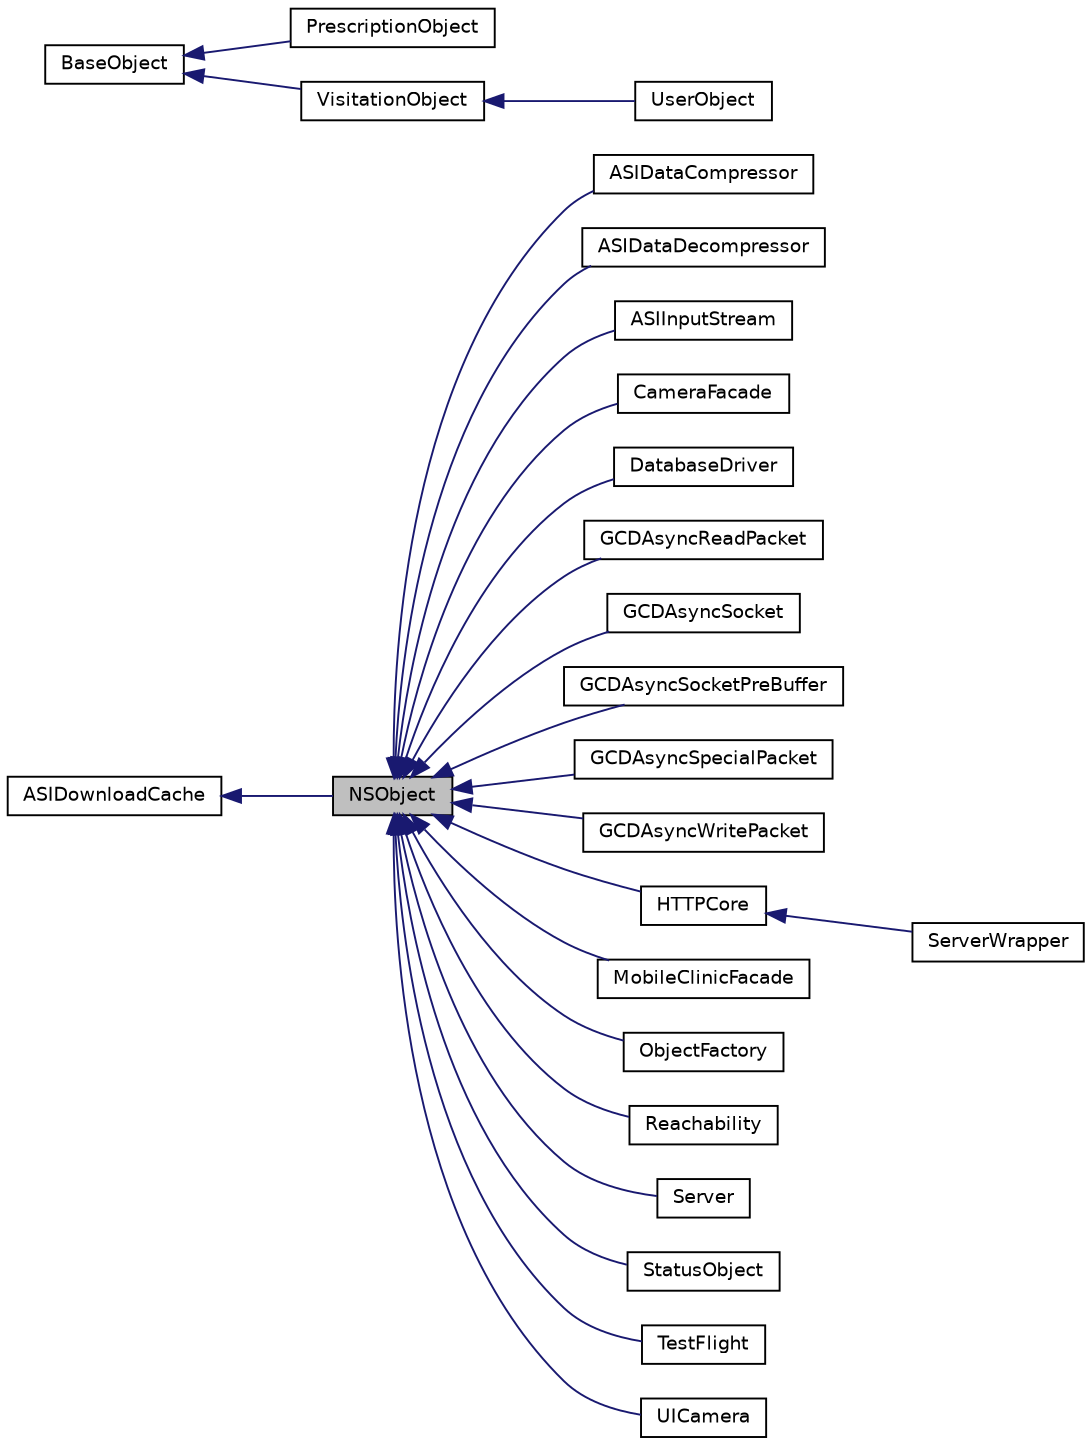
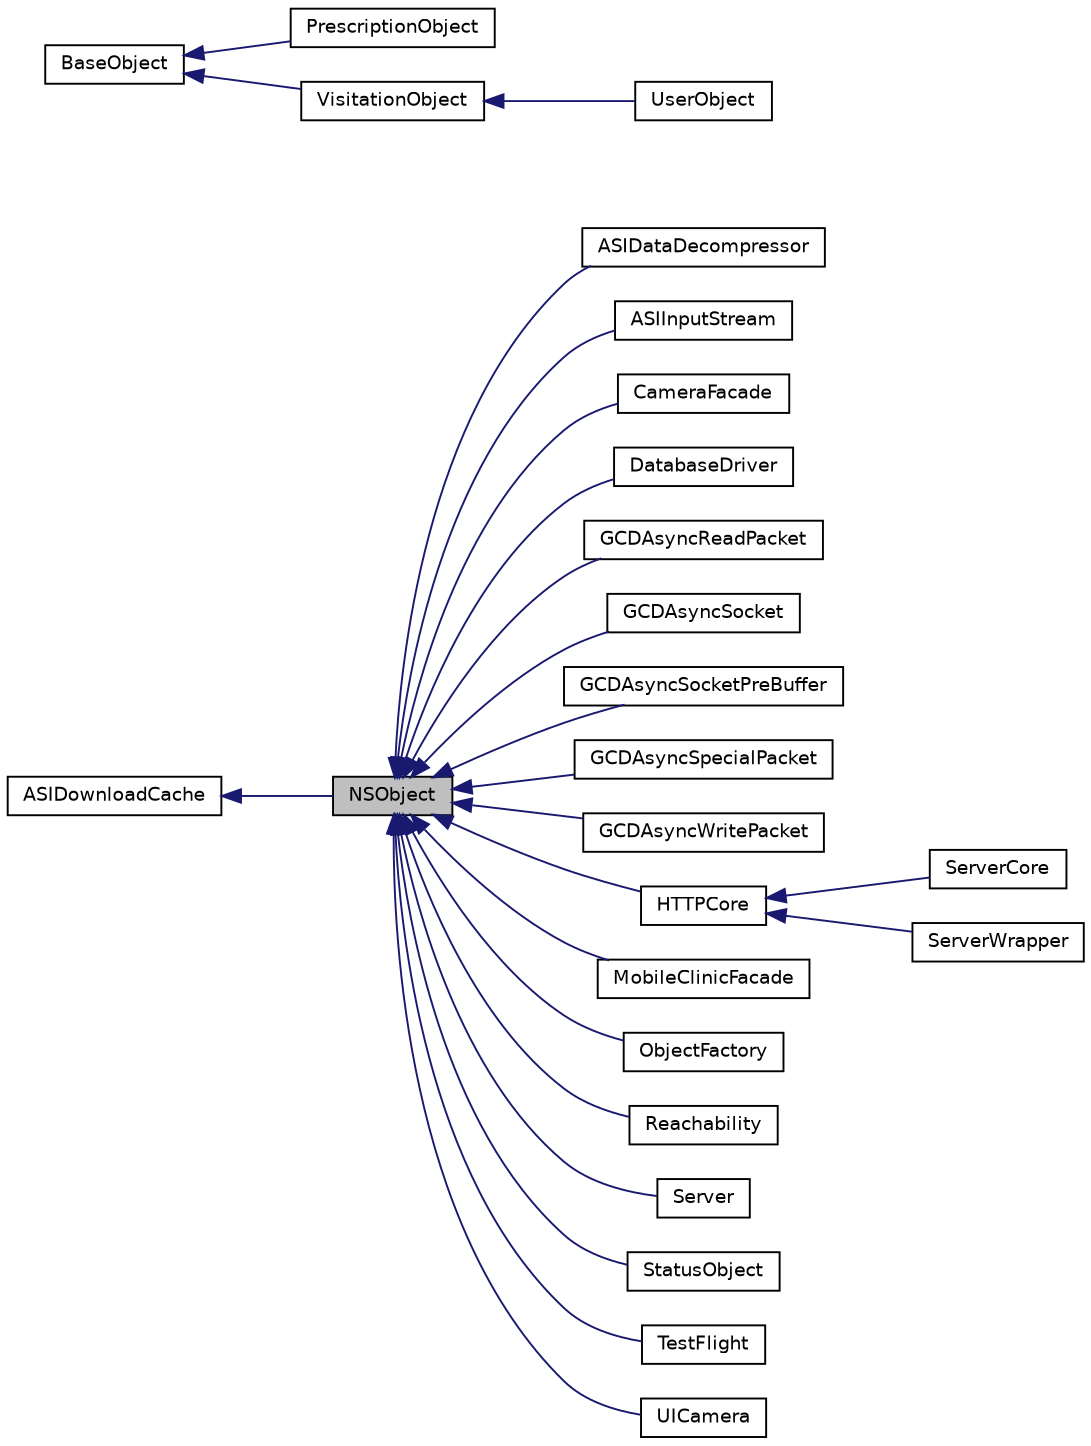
node "ASIDataCompressor": removed
node "ServerCore": added
